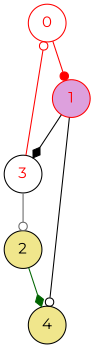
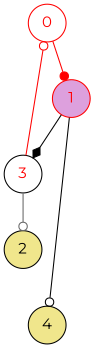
edge "2" -> "4": removed
